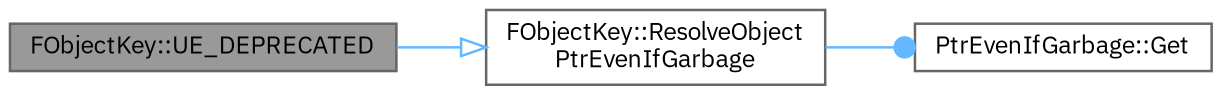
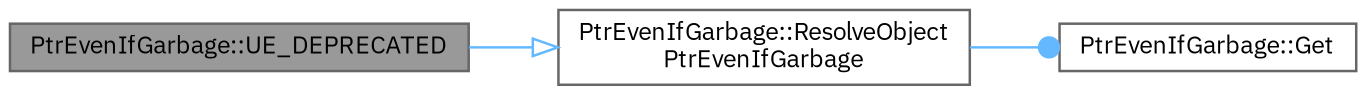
node "FObjectKey::UE_DEPRECATED": label "FObjectKey::UE_DEPRECATED" -> "PtrEvenIfGarbage::UE_DEPRECATED"
node "FObjectKey::ResolveObject PtrEvenIfGarbage": label "FObjectKey::ResolveObject PtrEvenIfGarbage" -> "PtrEvenIfGarbage::ResolveObject PtrEvenIfGarbage"
